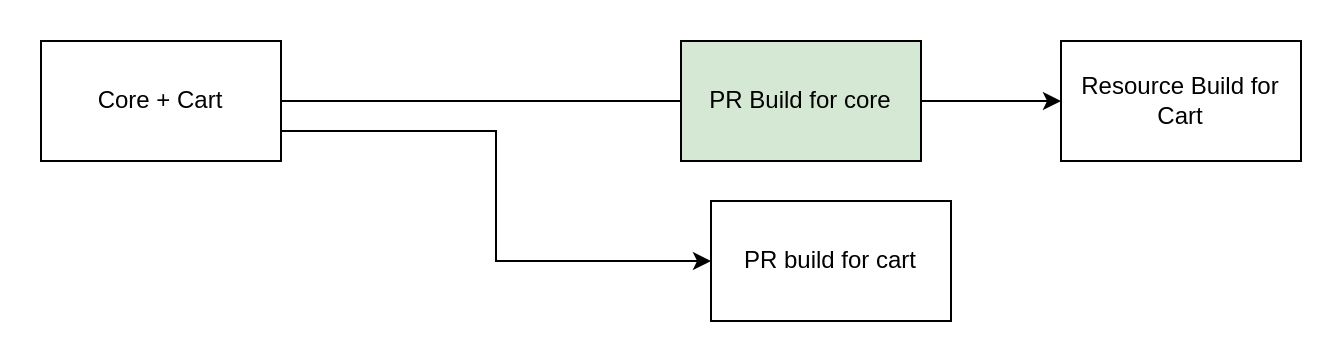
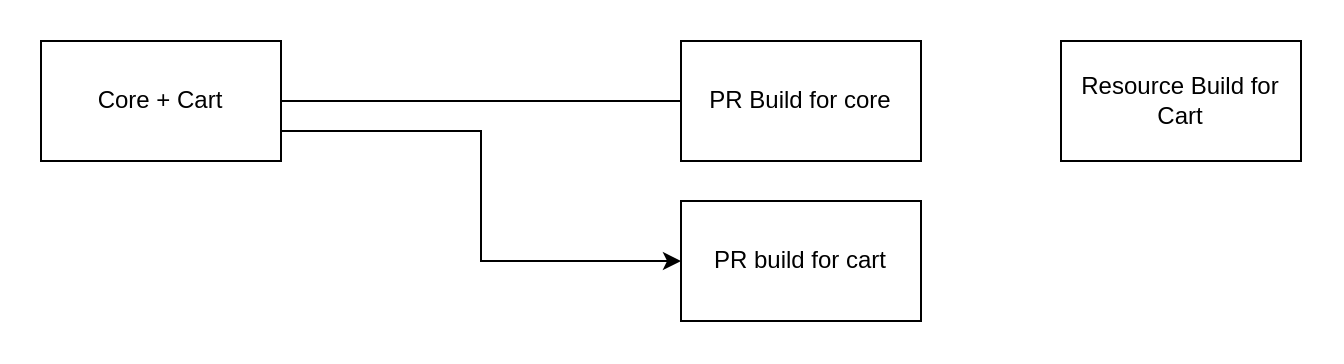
node "PR Build for core": fillcolor #d5e8d4 -> #ffffff
edge "PR Build for core" -> "Resource Build for Cart": removed
node "PR build for cart": moved (831, 261) -> (801, 261)
